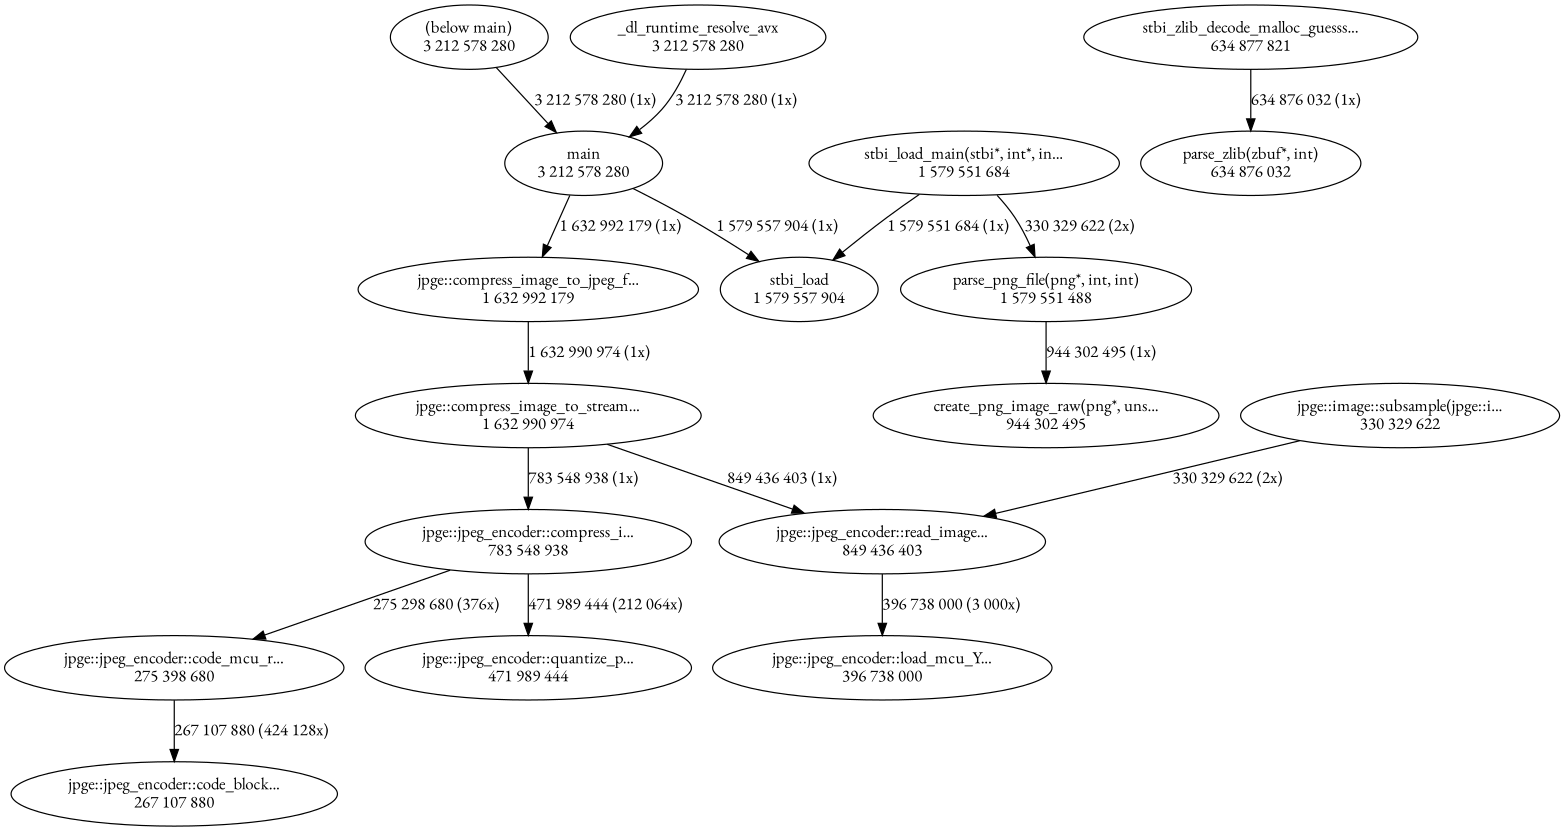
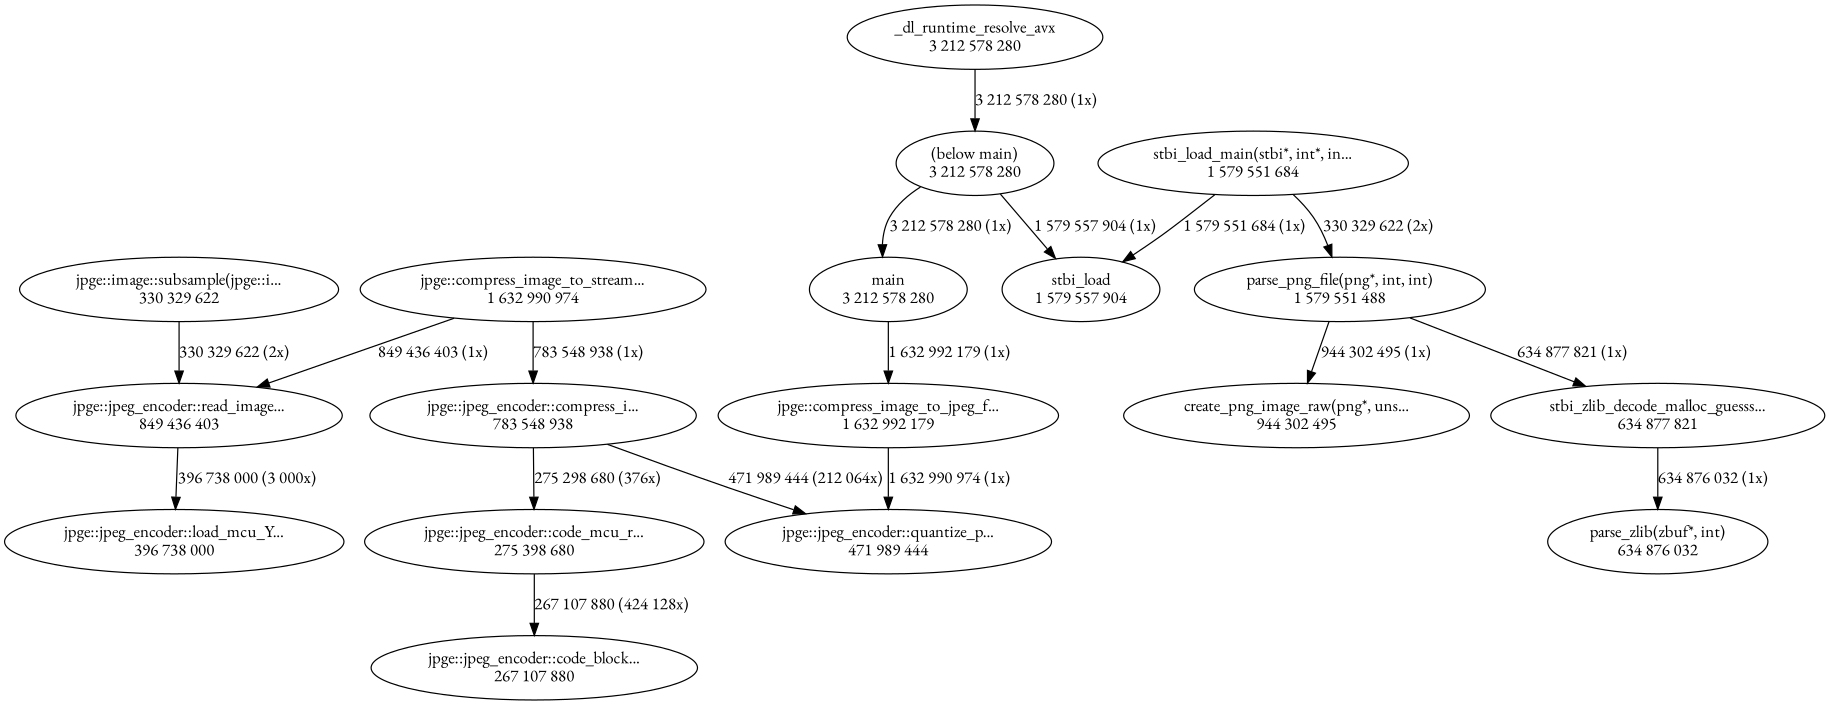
edge "_dl_runtime_resolve_avx 3 212 578 280" -> "main 3 212 578 280": now "_dl_runtime_resolve_avx 3 212 578 280" -> "(below main) 3 212 578 280"
edge "main 3 212 578 280" -> "stbi_load 1 579 557 904": now "(below main) 3 212 578 280" -> "stbi_load 1 579 557 904"
edge "jpge::compress_image_to_jpeg_f... 1 632 992 179" -> "jpge::compress_image_to_stream... 1 632 990 974": now "jpge::compress_image_to_jpeg_f... 1 632 992 179" -> "jpge::jpeg_encoder::quantize_p... 471 989 444"
edge "parse_png_file(png*, int, int) 1 579 551 488" -> "stbi_zlib_decode_malloc_guesss... 634 877 821": added, label "634 877 821 (1x)"
